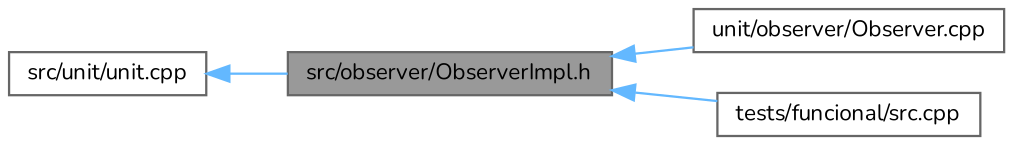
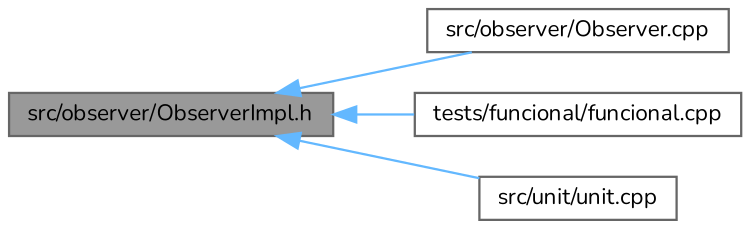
node "unit/observer/Observer.cpp": label "unit/observer/Observer.cpp" -> "src/observer/Observer.cpp"
edge "src/observer/ObserverImpl.h" -> "src/unit/unit.cpp": reversed
node "tests/funcional/src.cpp": label "tests/funcional/src.cpp" -> "tests/funcional/funcional.cpp"
